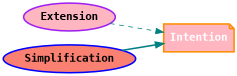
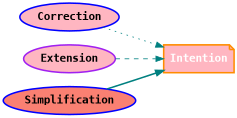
node "Correction": added
